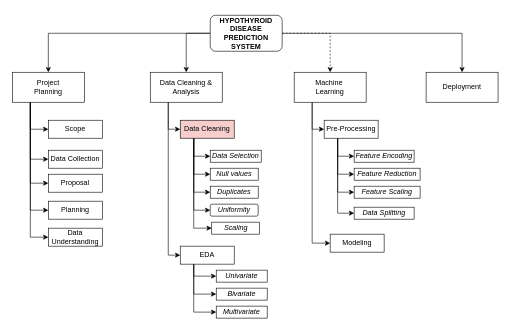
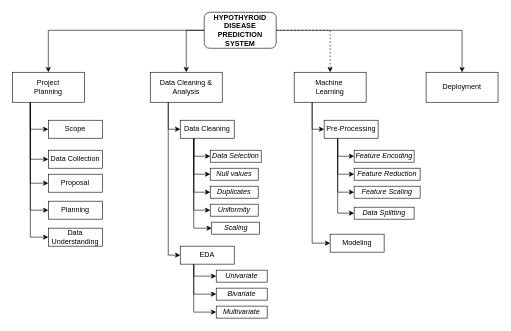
node "HYPOTHYROID DISEASE PREDICTION SYSTEM": moved (246, 33) -> (240, 30)
node "Data Cleaning": fillcolor #f8cecc -> #ffffff
node "Uniformity": shape rounded rectangle -> rectangle
